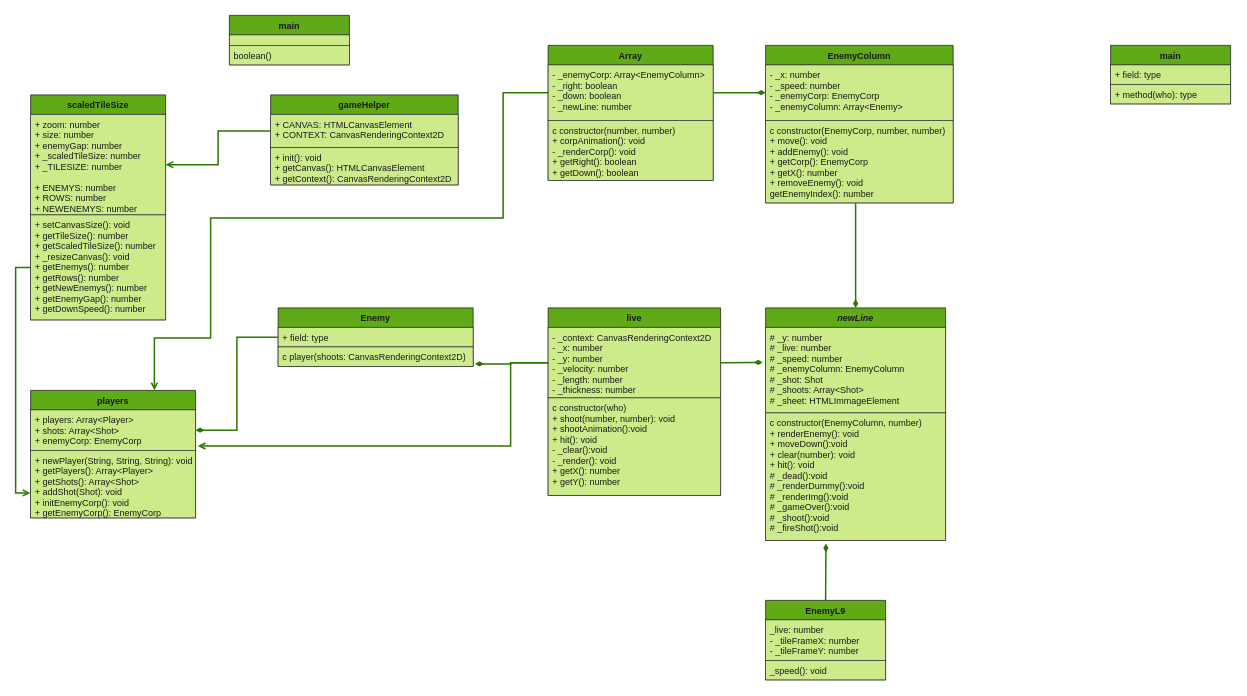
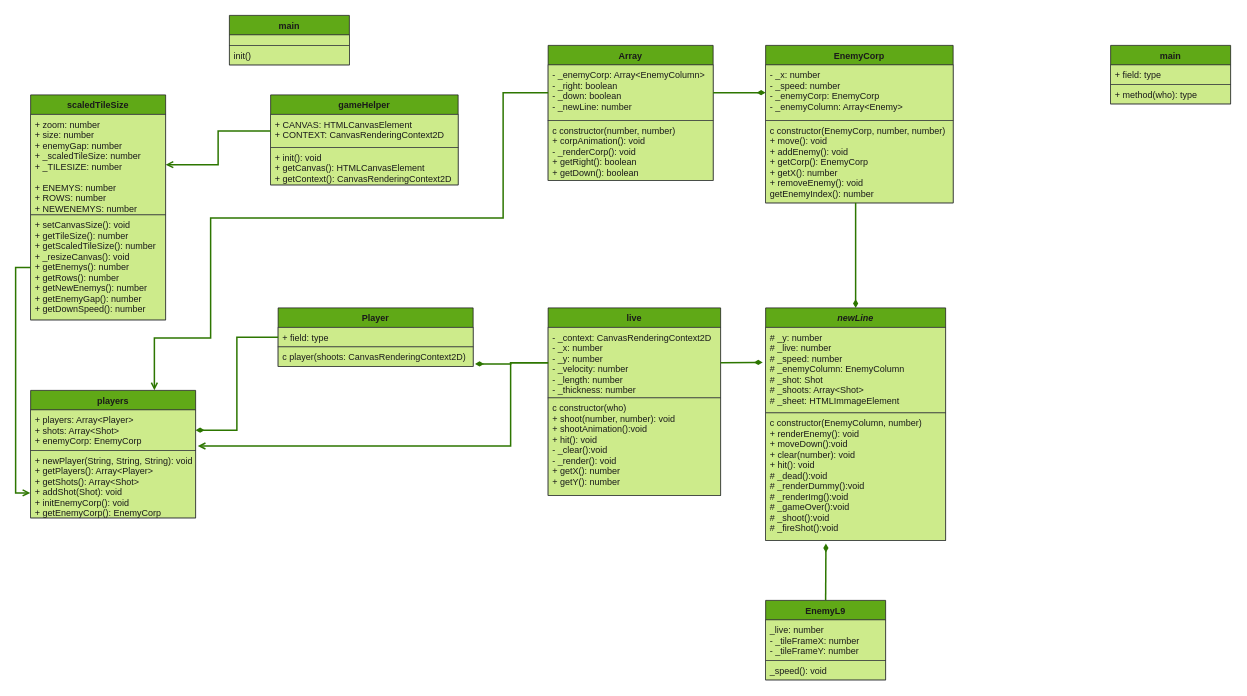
node "boolean()": label "boolean()" -> "init()"
node "EnemyColumn": label "EnemyColumn" -> "EnemyCorp"
node "Enemy": label "Enemy" -> "Player"
